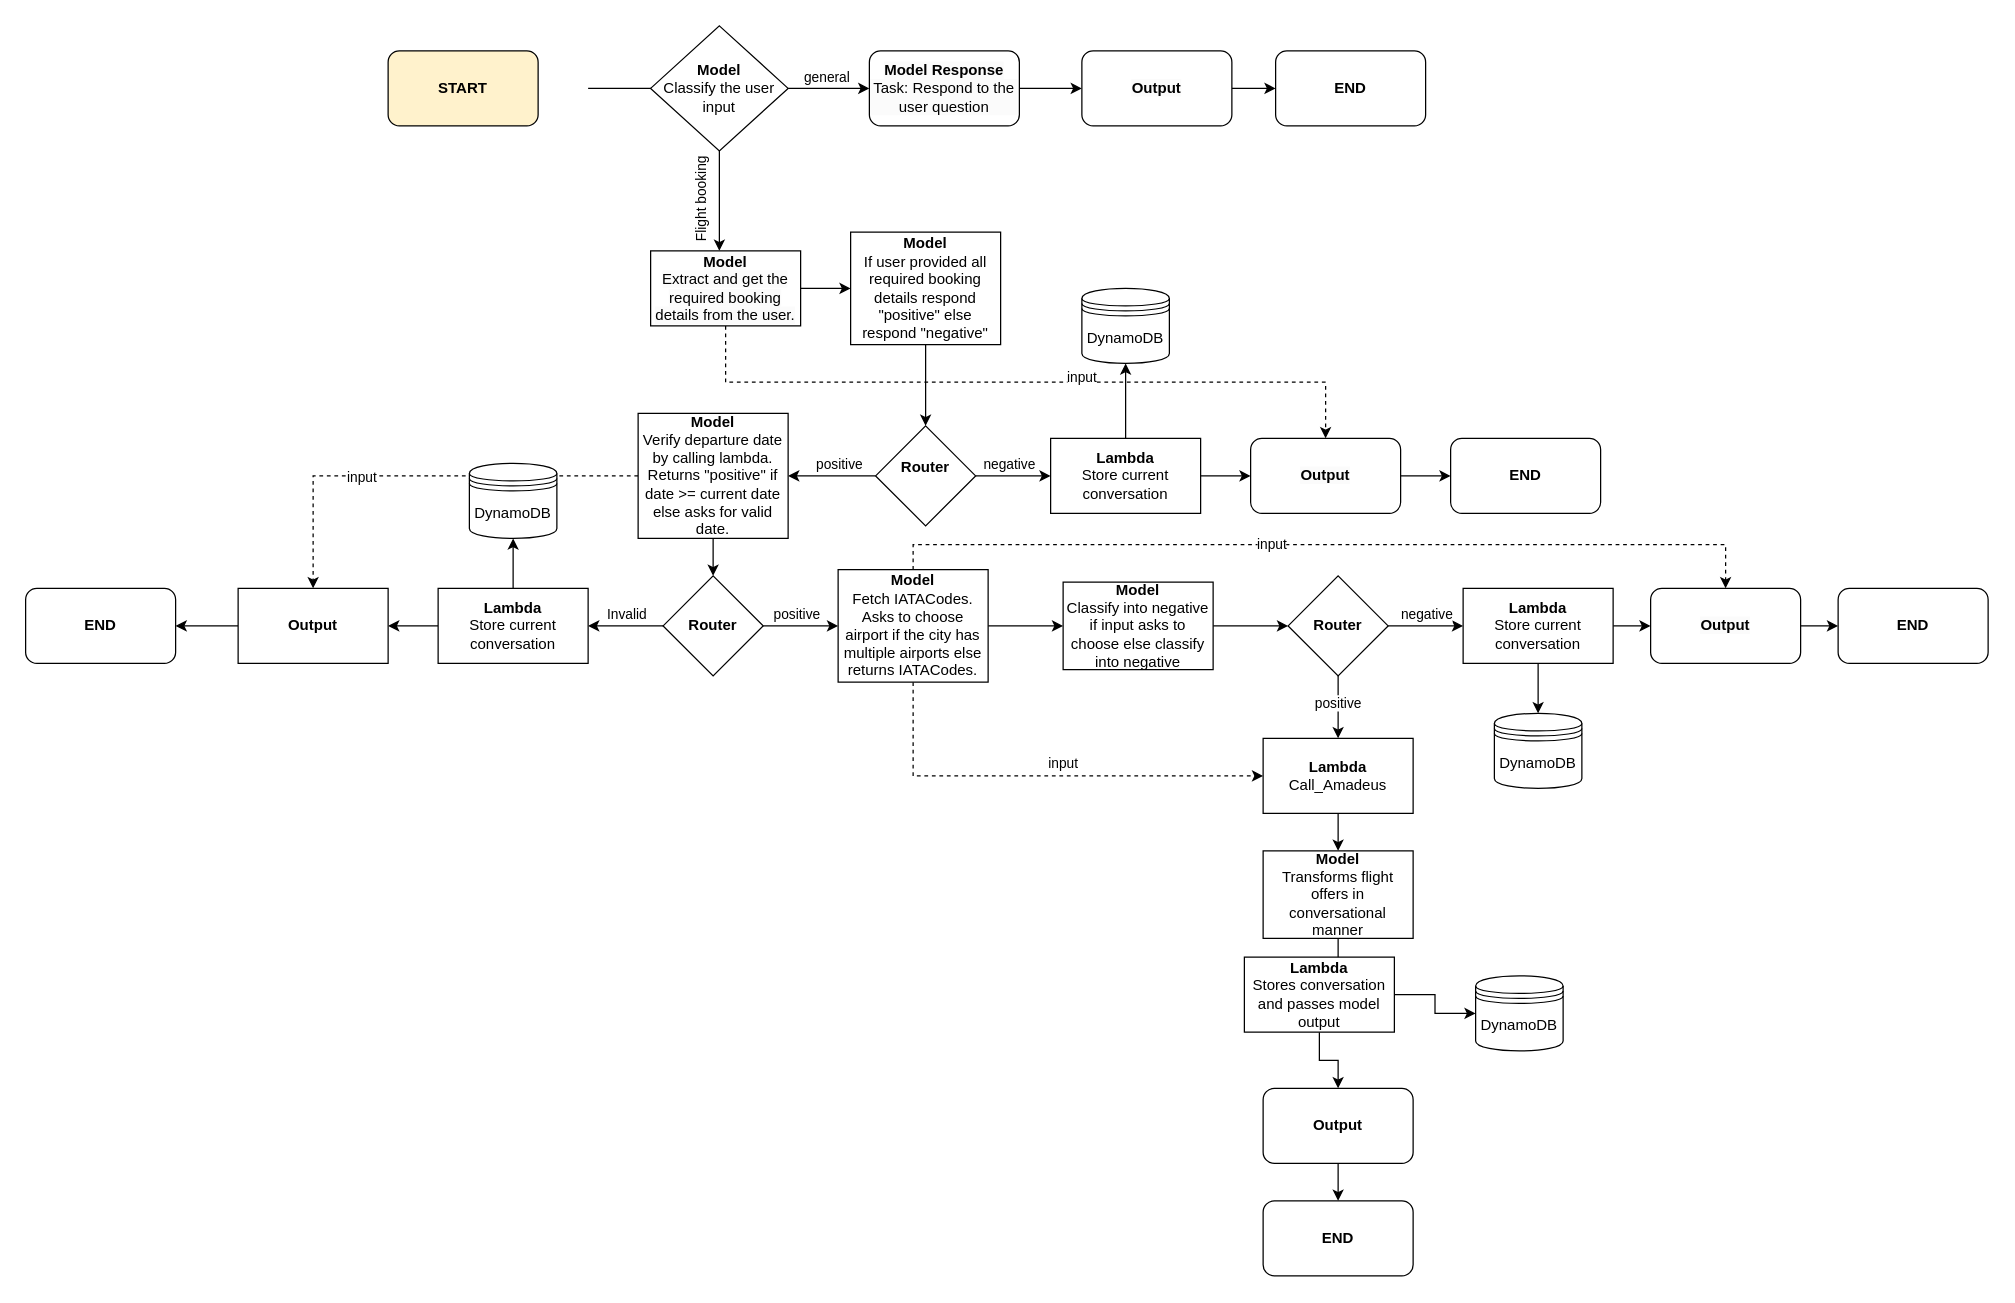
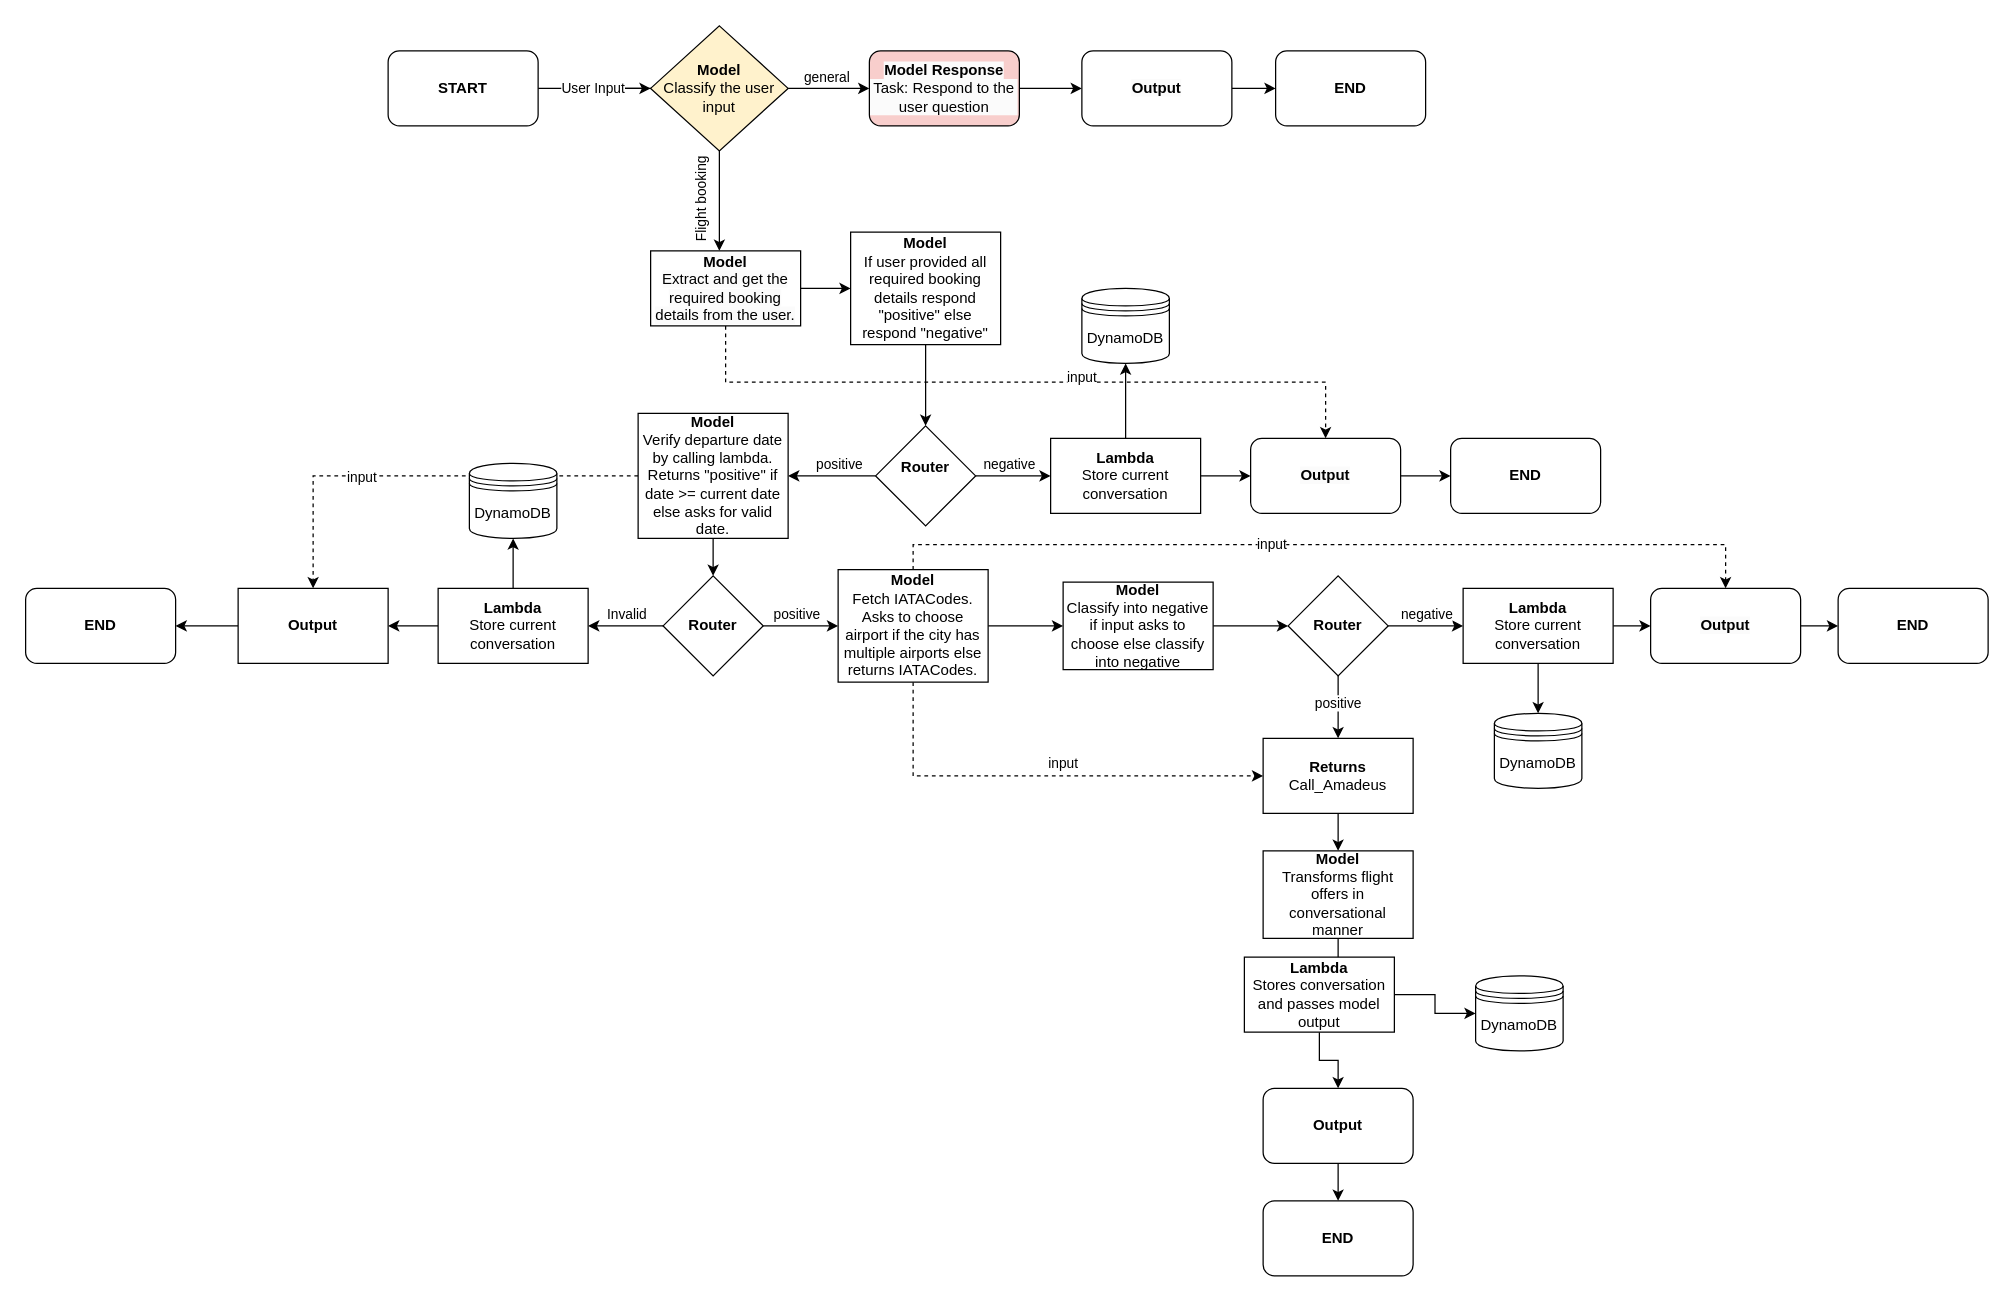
node "START": fillcolor #fff2cc -> #ffffff
edge "START" -> "Model Classify the user input": added, label "User Input"
node "Model Classify the user input": fillcolor #ffffff -> #fff2cc
node "Model Response Task: Respond to the user question": fillcolor #ffffff -> #f8cecc
node "Lambda Call_Amadeus": label "Lambda Call_Amadeus" -> "Returns Call_Amadeus"
